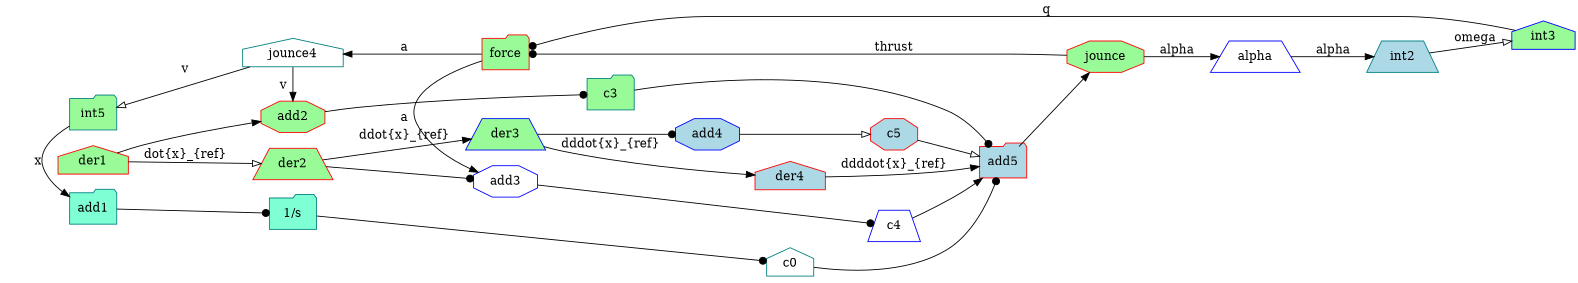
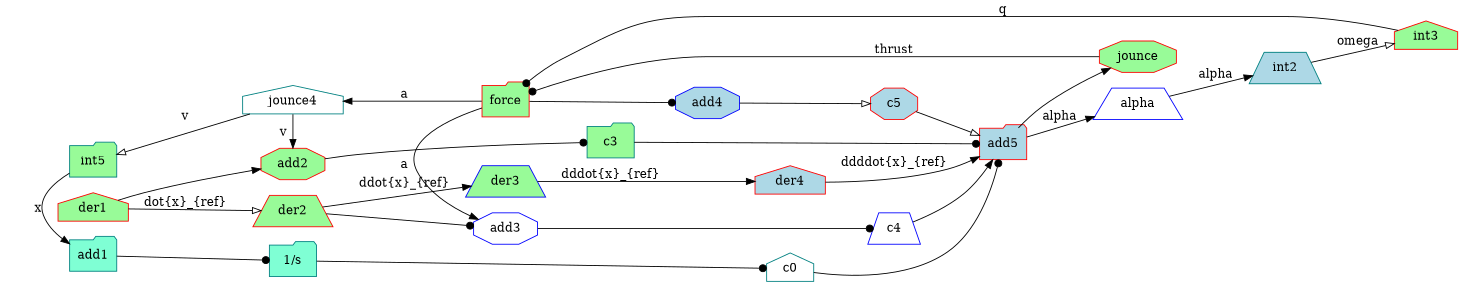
node "int3": color blue -> red
edge "jounce" -> "alpha": now "add5" -> "alpha"
edge "der3" -> "add4": now "force" -> "add4"
